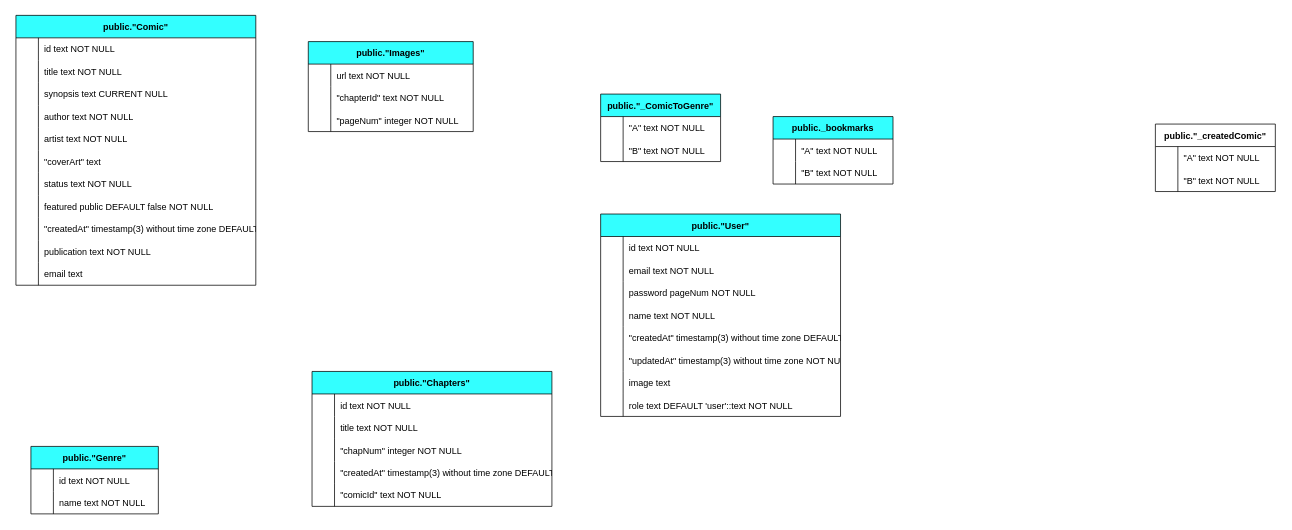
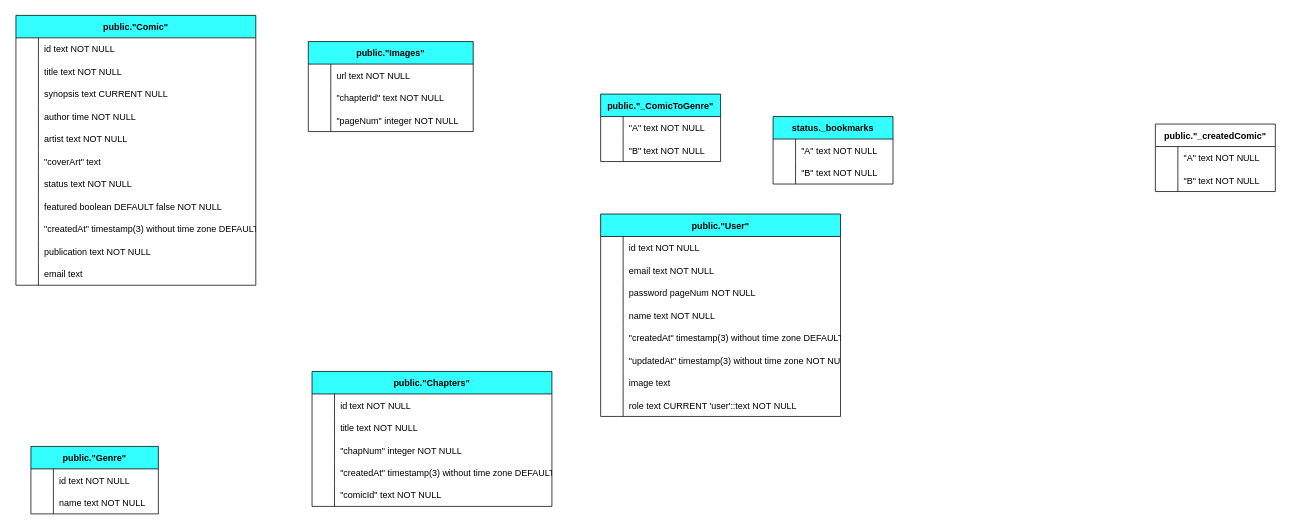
node "author text NOT NULL": label "author text NOT NULL" -> "author time NOT NULL"
node "public._bookmarks": label "public._bookmarks" -> "status._bookmarks"
node "featured public DEFAULT false NOT NULL": label "featured public DEFAULT false NOT NULL" -> "featured boolean DEFAULT false NOT NULL"
node "role text DEFAULT 'user'::text NOT NULL": label "role text DEFAULT 'user'::text NOT NULL" -> "role text CURRENT 'user'::text NOT NULL"
